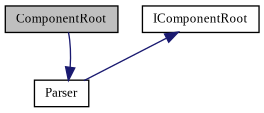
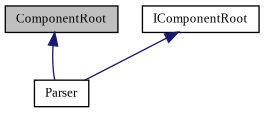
edge "ComponentRoot" -> "Parser": reversed
